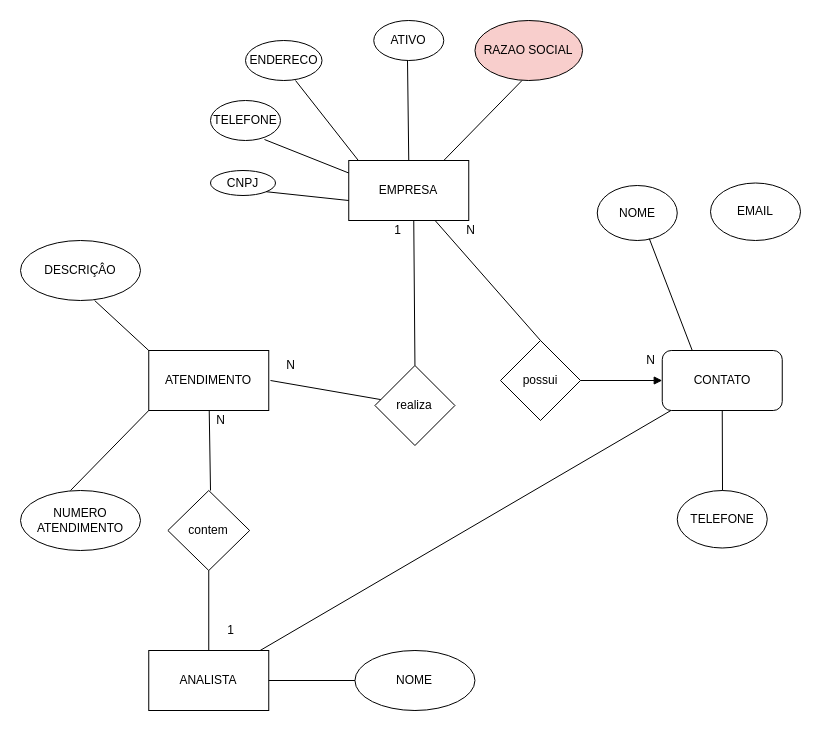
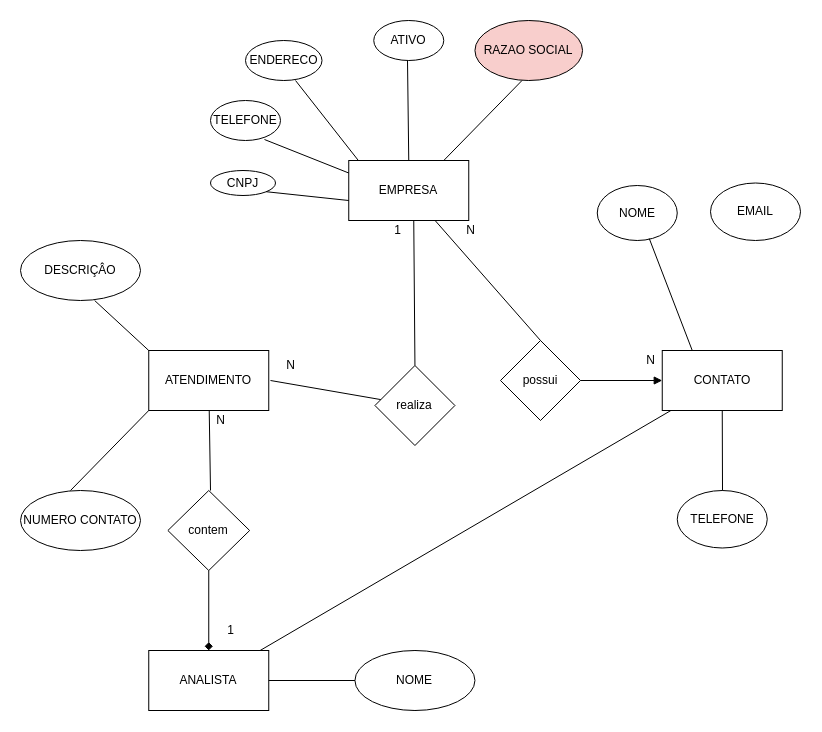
node "CONTATO": shape rounded rectangle -> rectangle
node "NUMERO ATENDIMENTO": label "NUMERO ATENDIMENTO" -> "NUMERO CONTATO"
edge "contem" -- "ANALISTA": arrowhead none -> diamond
